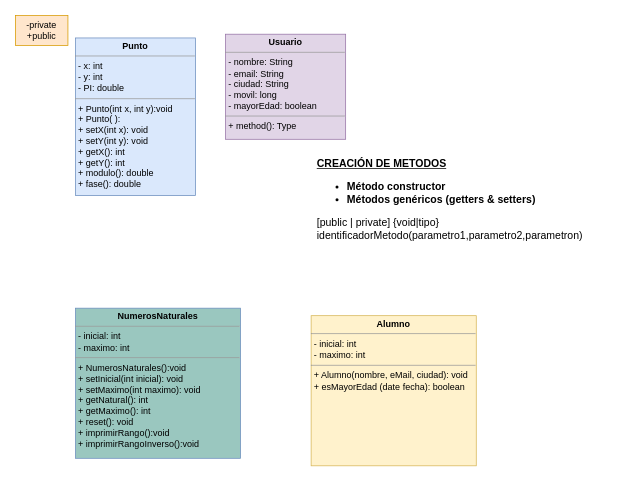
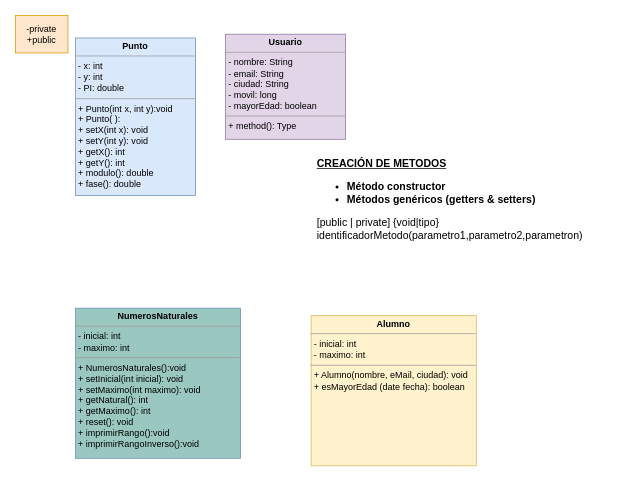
node "-private +public": size 53x30 -> 53x38
